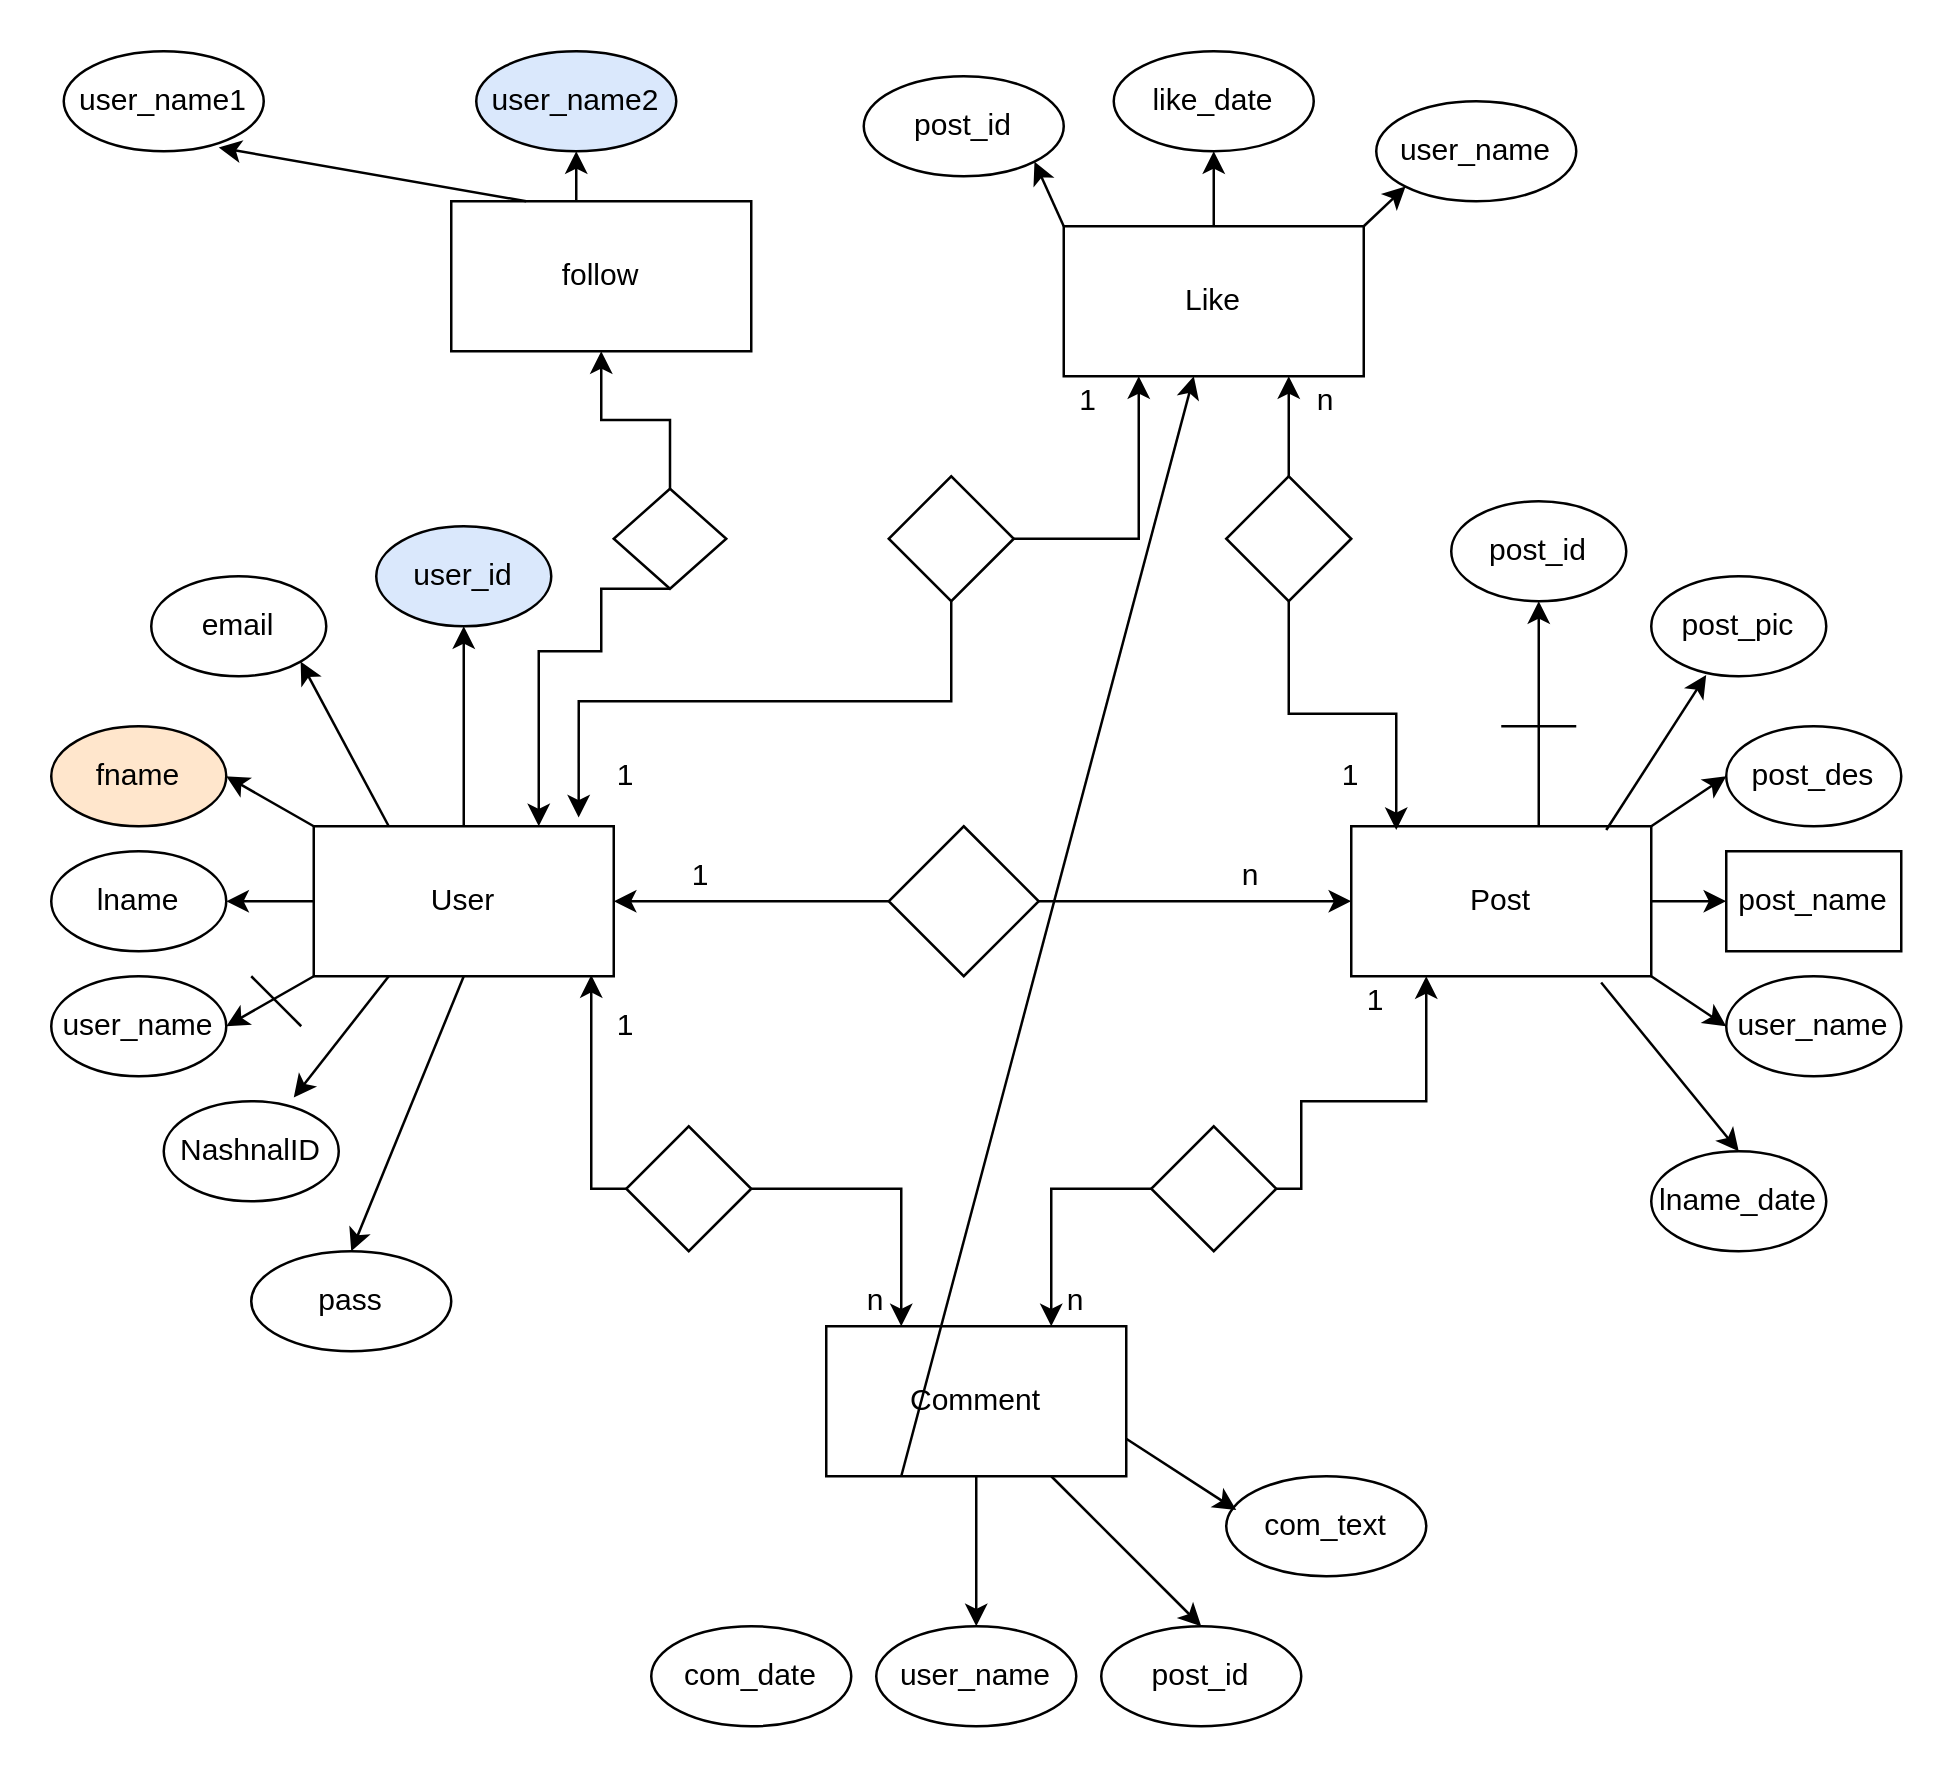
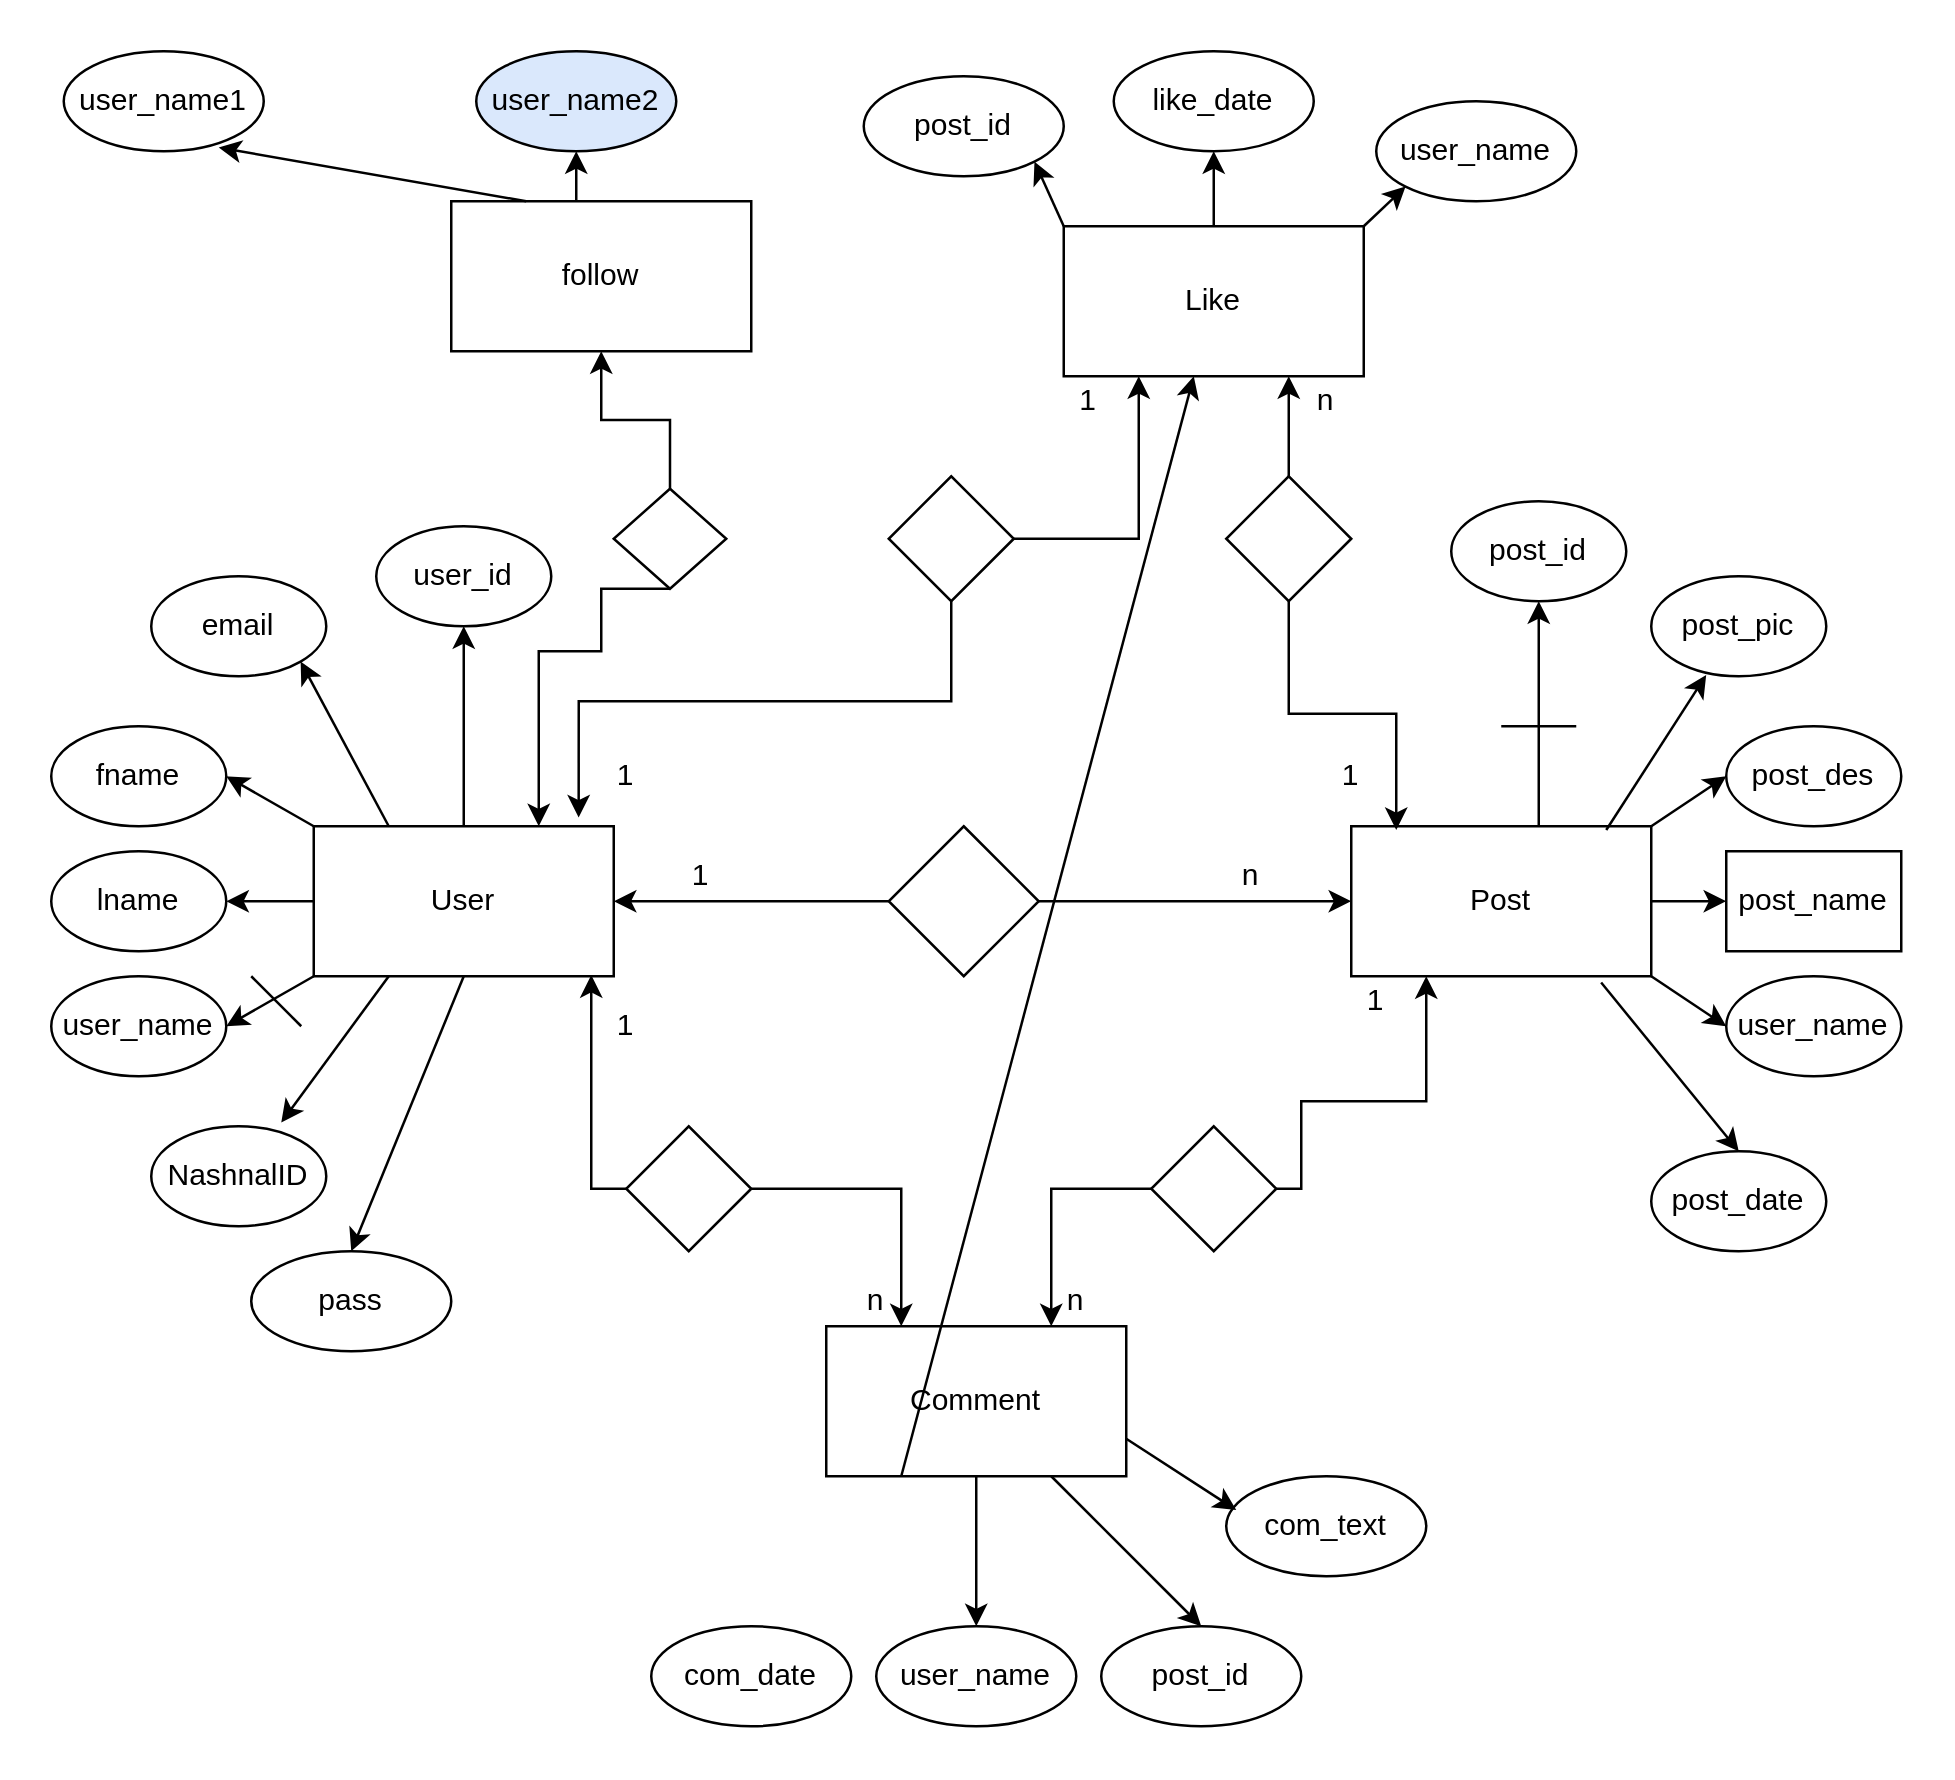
node "user_id": fillcolor #dae8fc -> #ffffff
node "fname": fillcolor #ffe6cc -> #ffffff
node "NashnalID": moved (251, 1151) -> (239, 1176)
node "lname_date": label "lname_date" -> "post_date"
